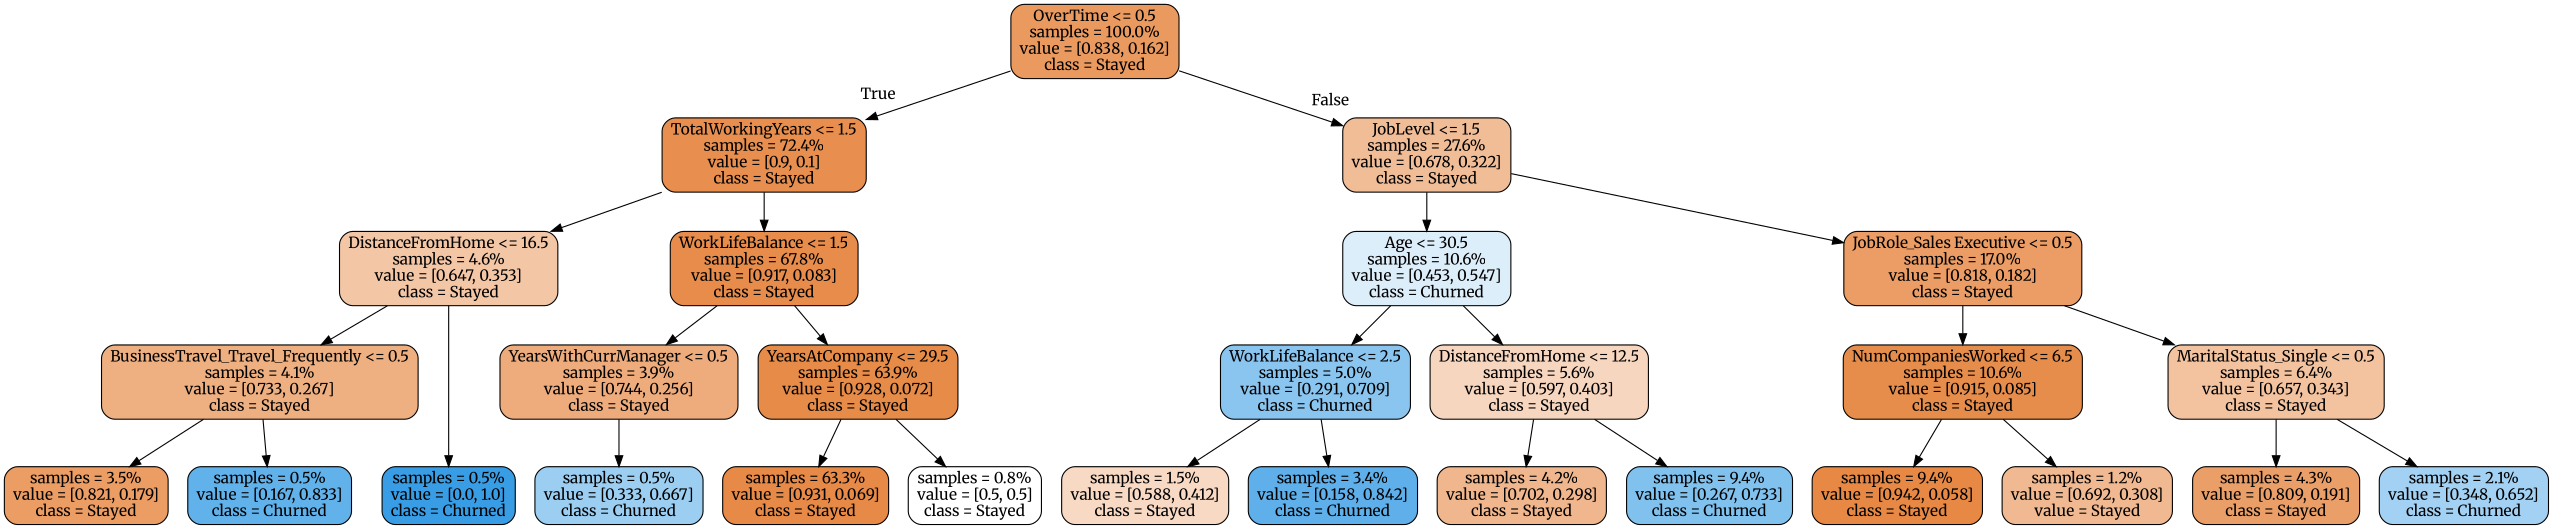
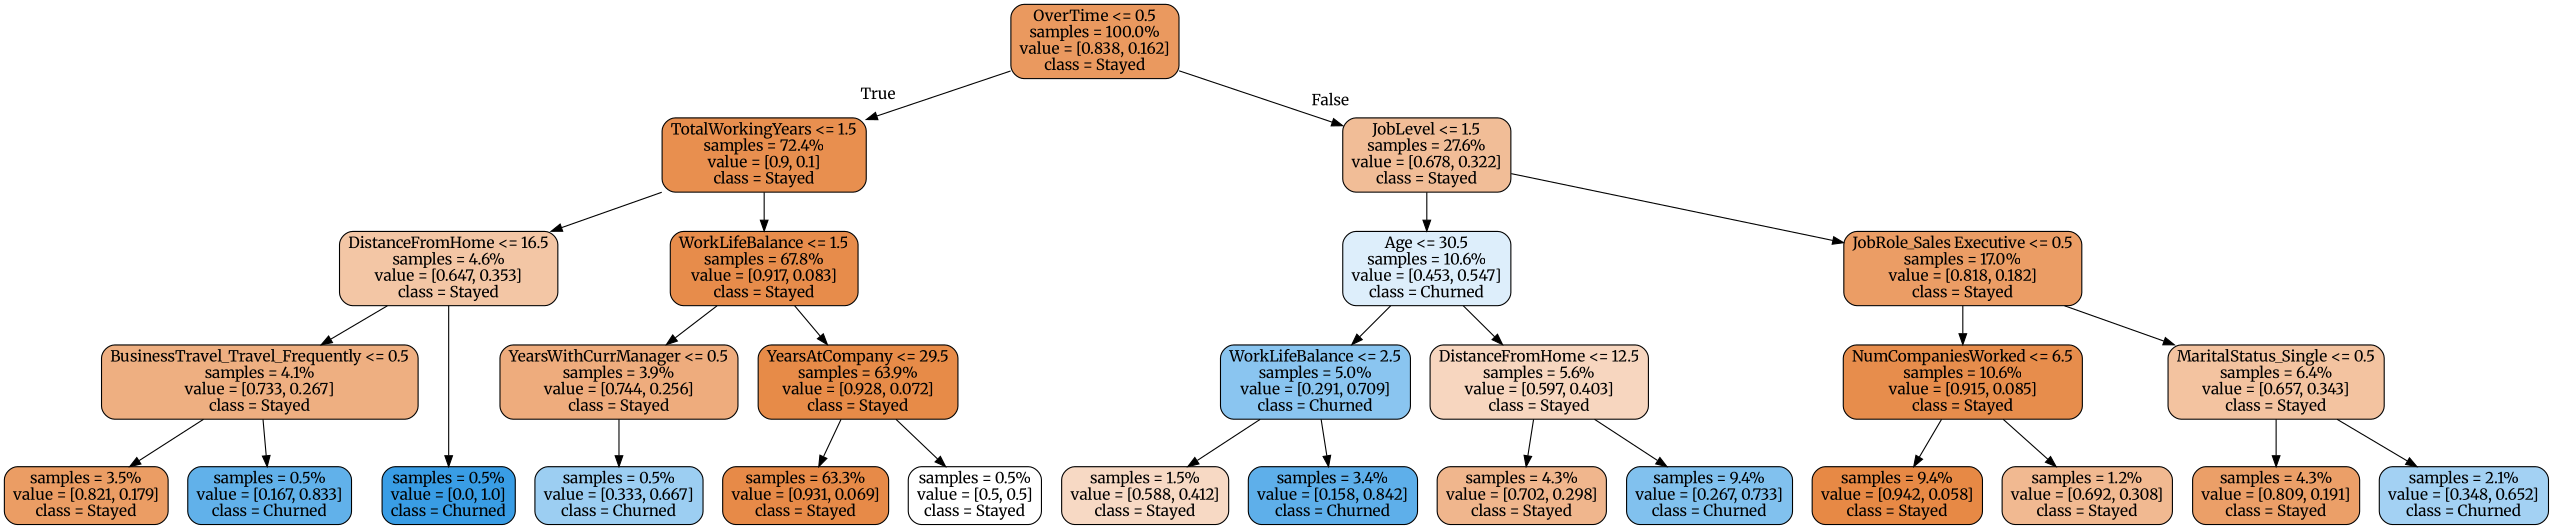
node "samples = 0.8% value = [0.5, 0.5] class = Stayed": label "samples = 0.8% value = [0.5, 0.5] class = Stayed" -> "samples = 0.5% value = [0.5, 0.5] class = Stayed"
node "samples = 4.2% value = [0.702, 0.298] class = Stayed": label "samples = 4.2% value = [0.702, 0.298] class = Stayed" -> "samples = 4.3% value = [0.702, 0.298] class = Stayed"
node "samples = 1.2% value = [0.692, 0.308] value = Stayed": label "samples = 1.2% value = [0.692, 0.308] value = Stayed" -> "samples = 1.2% value = [0.692, 0.308] class = Stayed"
